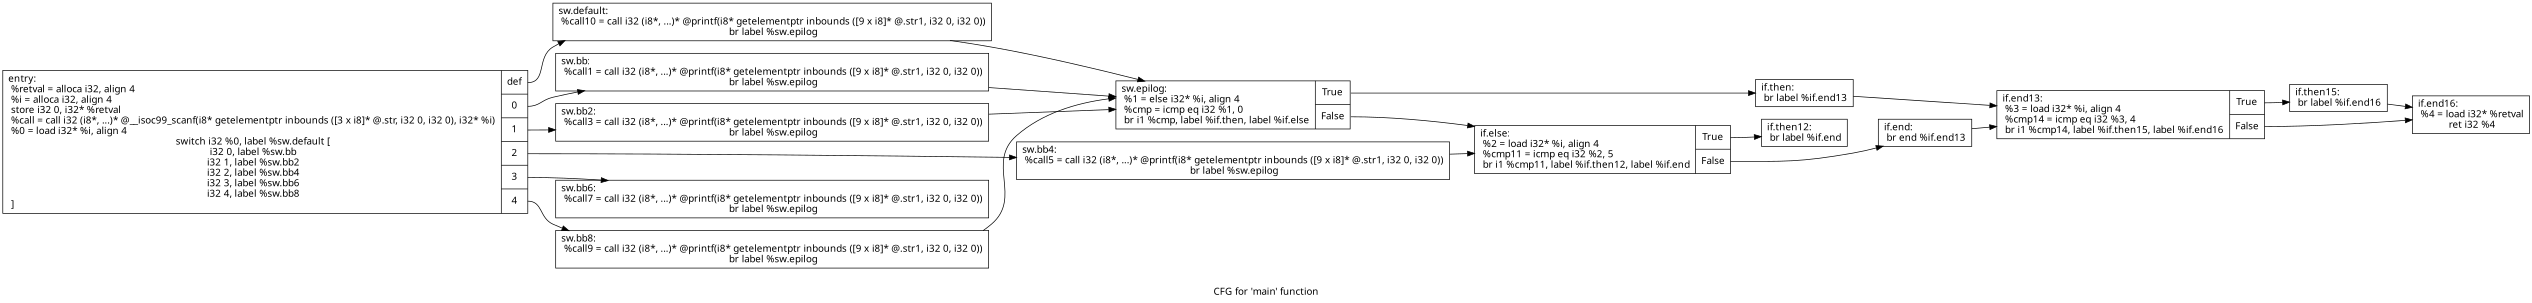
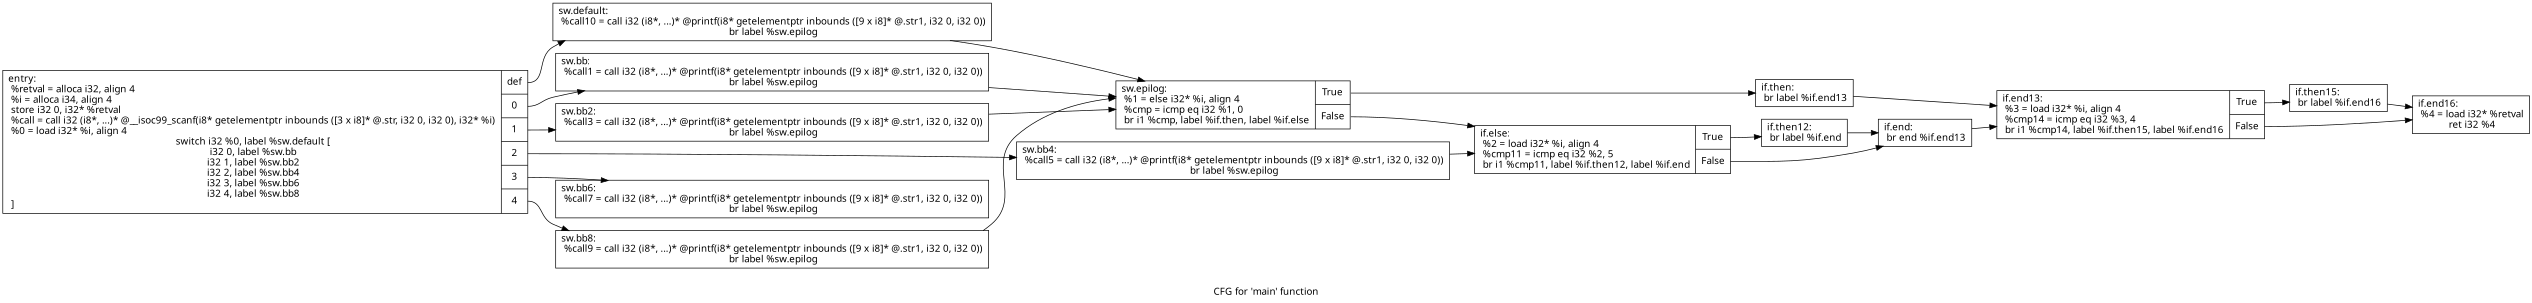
node "entry:": text "%i = alloca i32, align 4" -> "%i = alloca i34, align 4"
edge "if.then12:" -> "if.end:": added
